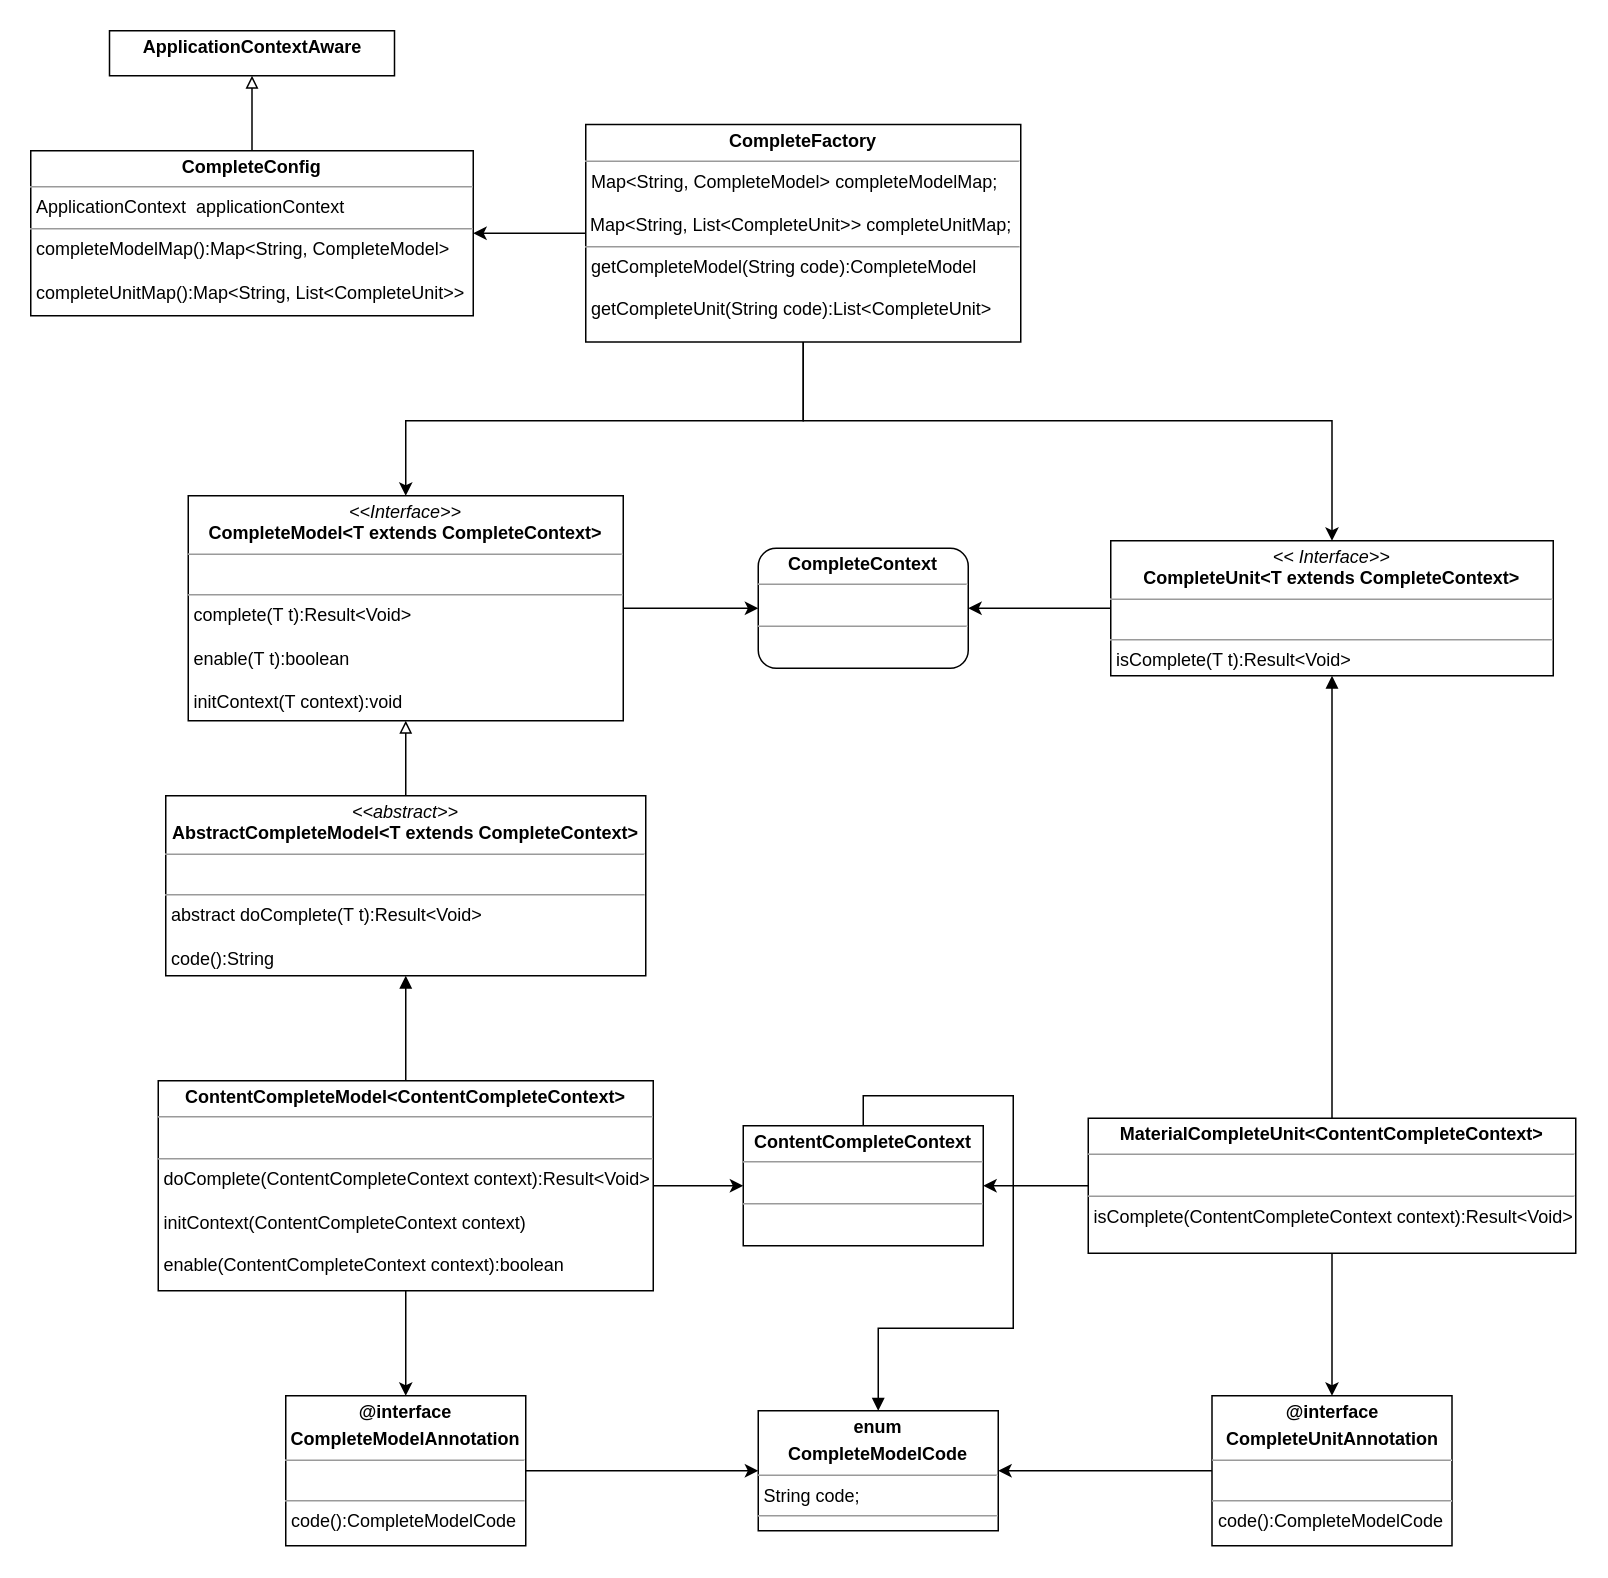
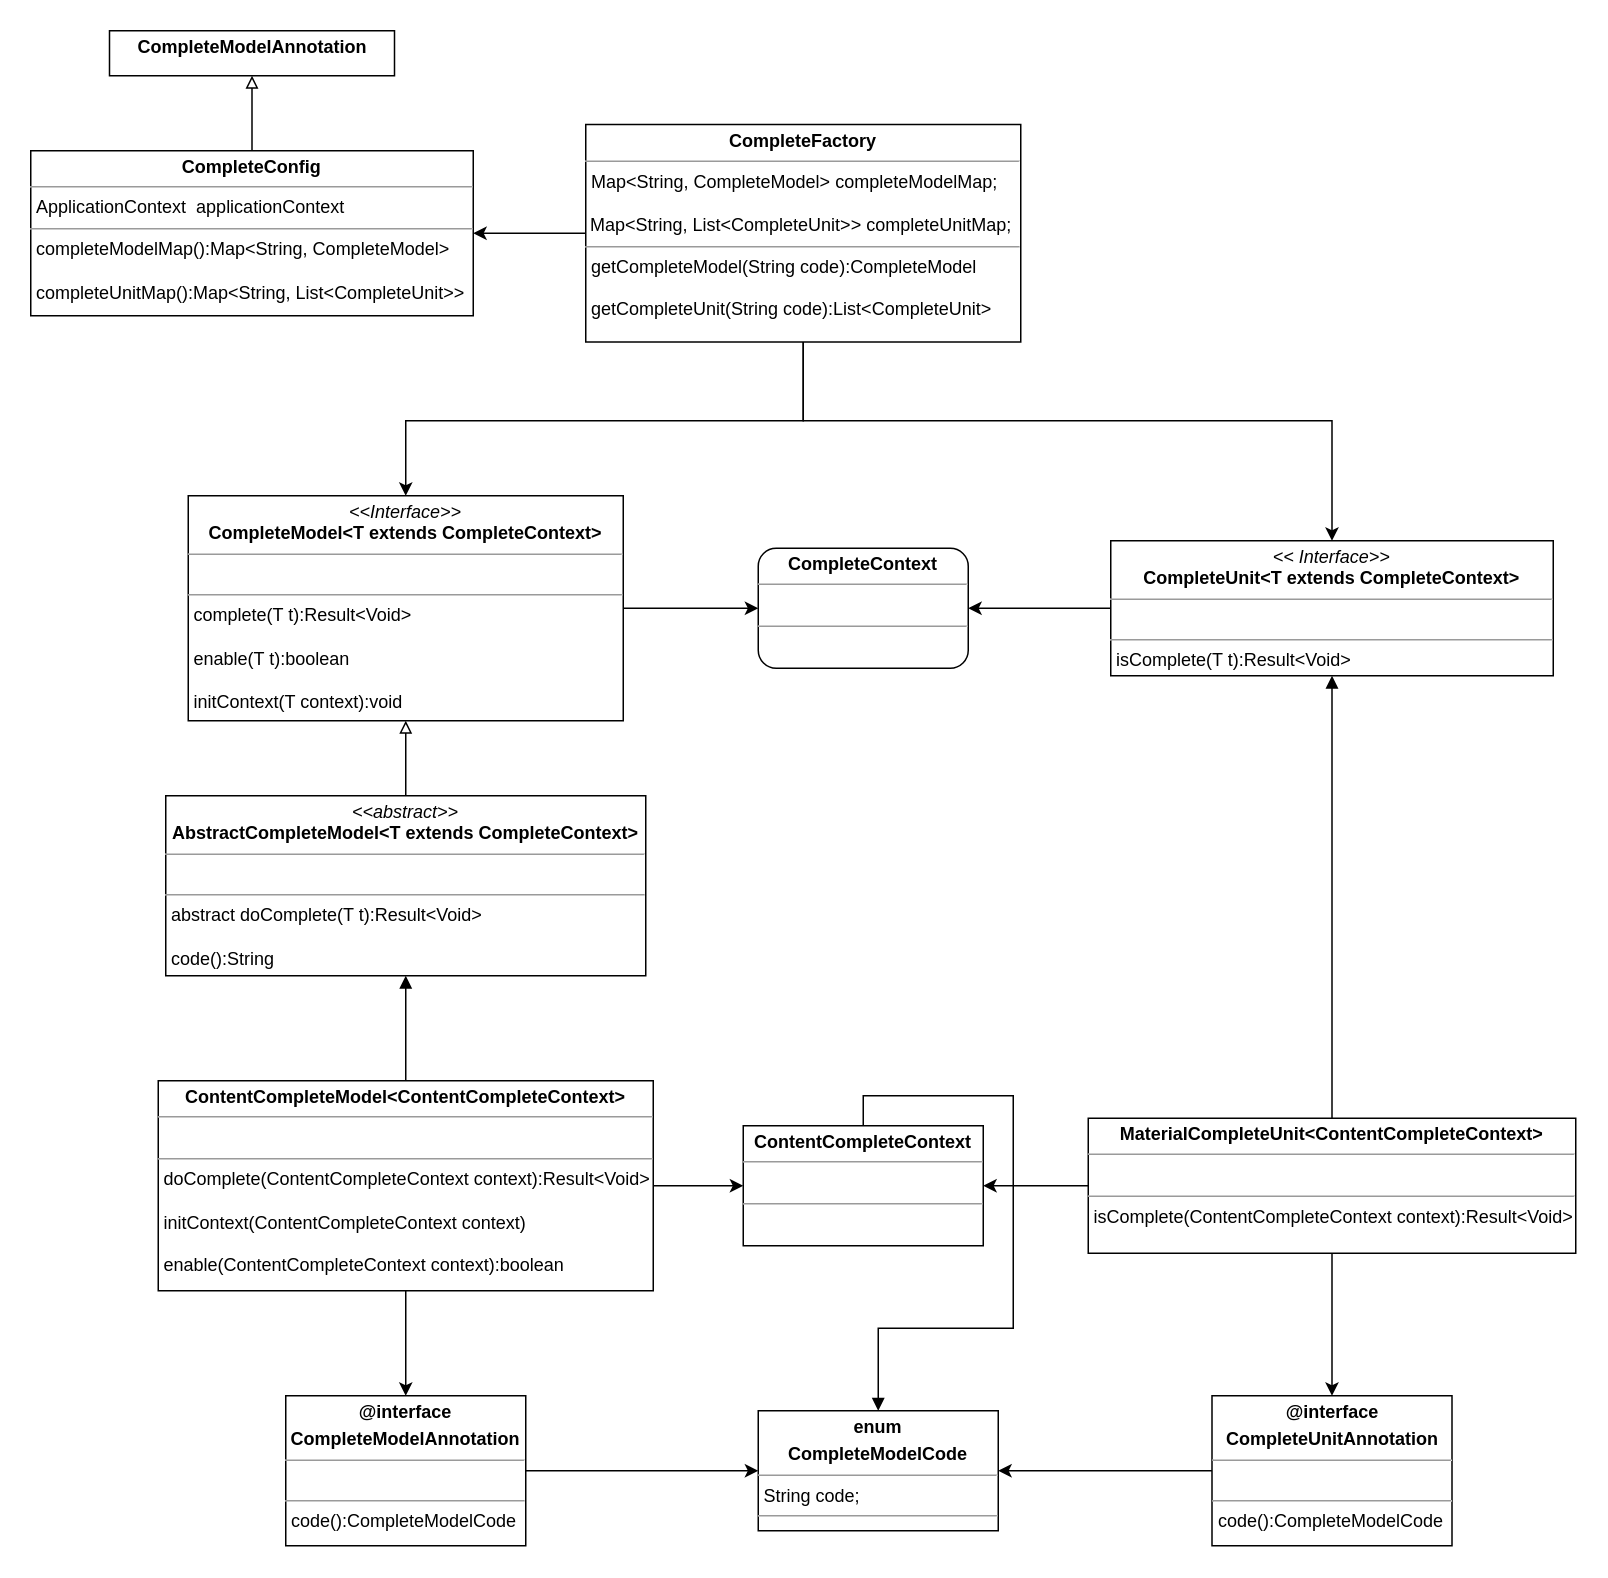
node "ApplicationContextAware": label "ApplicationContextAware" -> "CompleteModelAnnotation"
